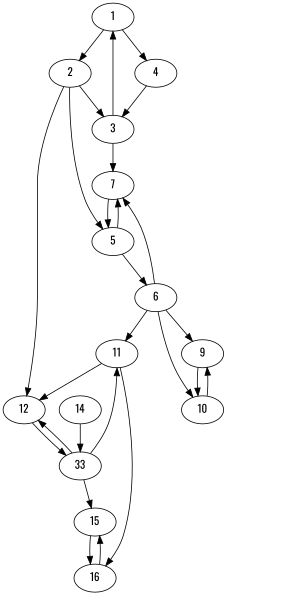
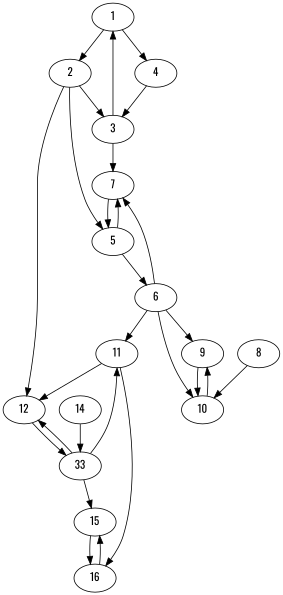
node "8": added
